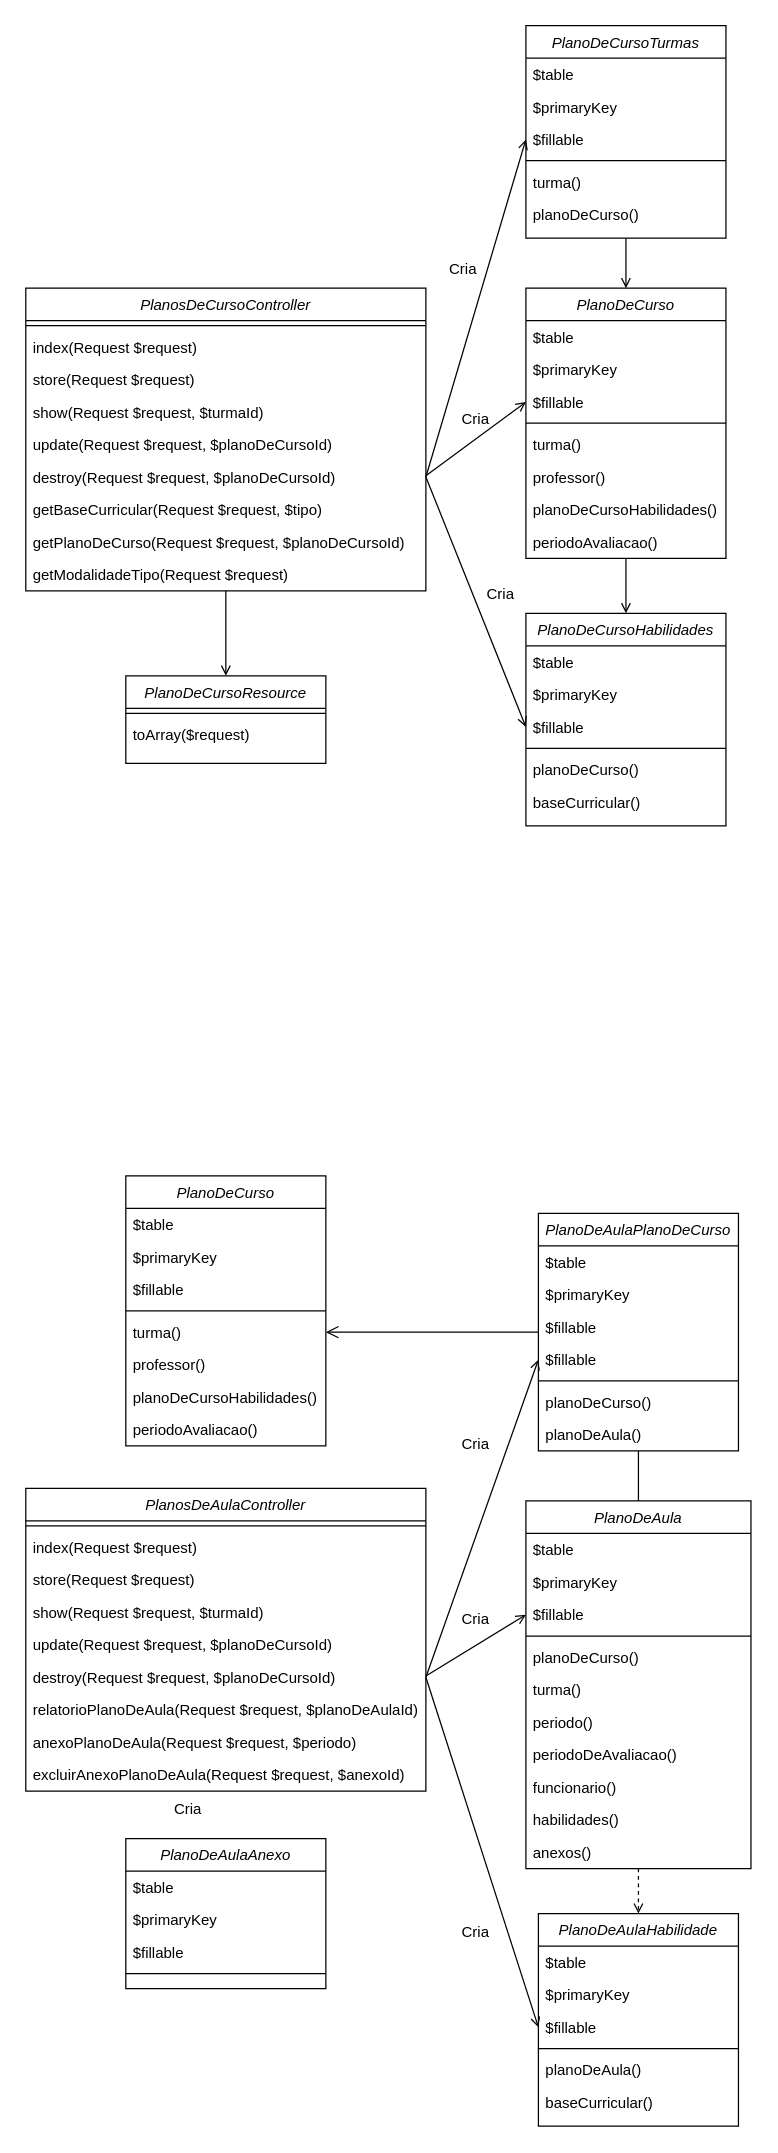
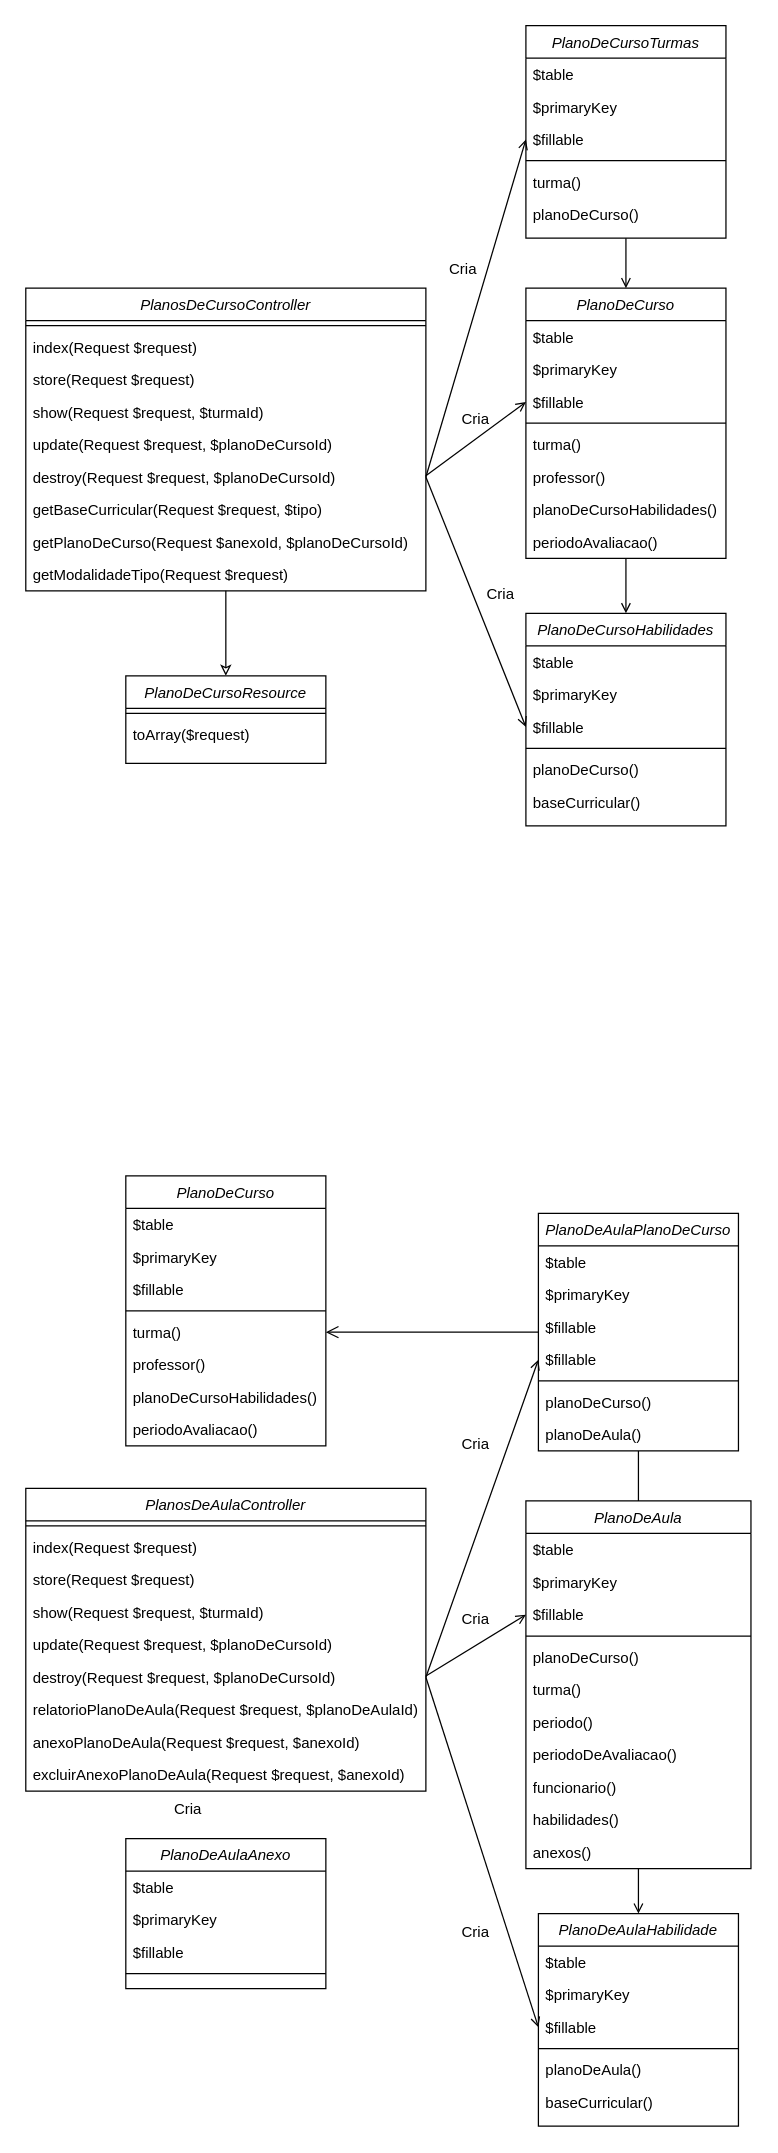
node "getPlanoDeCurso(Request $request, $planoDeCursoId)": label "getPlanoDeCurso(Request $request, $planoDeCursoId)" -> "getPlanoDeCurso(Request $anexoId, $planoDeCursoId)"
edge "PlanosDeCursoController" -> "PlanoDeCursoResource": arrowhead open -> classic
node "anexoPlanoDeAula(Request $request, $periodo)": label "anexoPlanoDeAula(Request $request, $periodo)" -> "anexoPlanoDeAula(Request $request, $anexoId)"
edge "PlanoDeAula" -> "PlanoDeAulaHabilidade": style dashed -> solid
